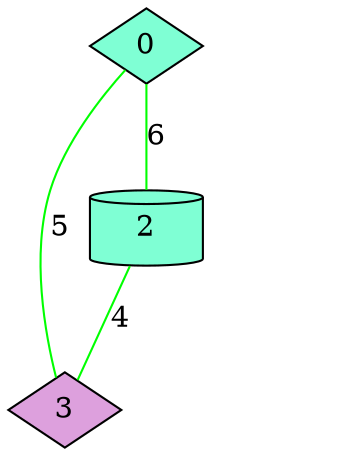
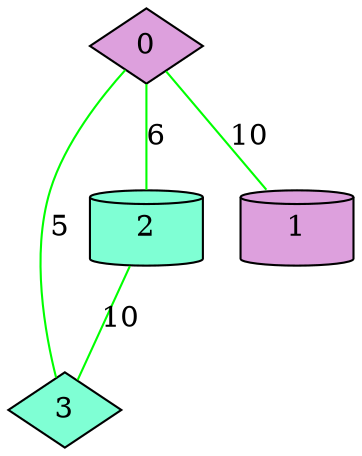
node "0": fillcolor aquamarine -> plum
node "1": added
edge "2" -- "3": label "4" -> "10"
node "3": fillcolor plum -> aquamarine
